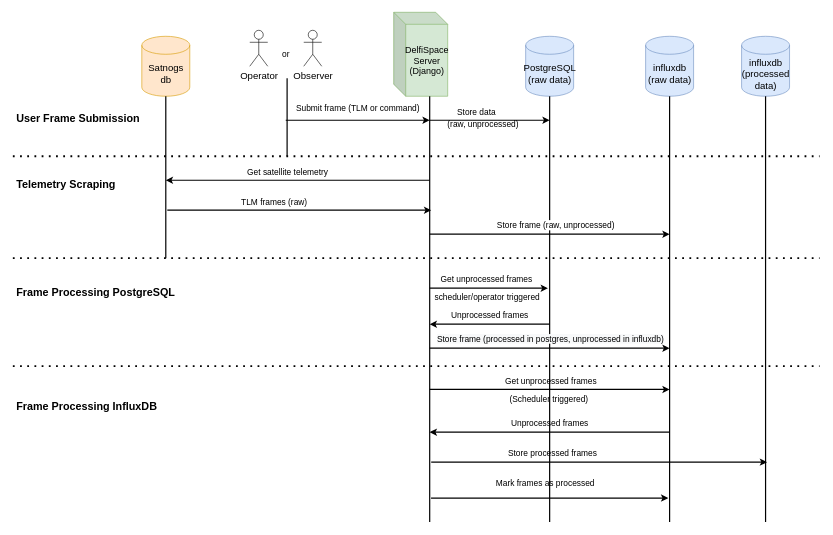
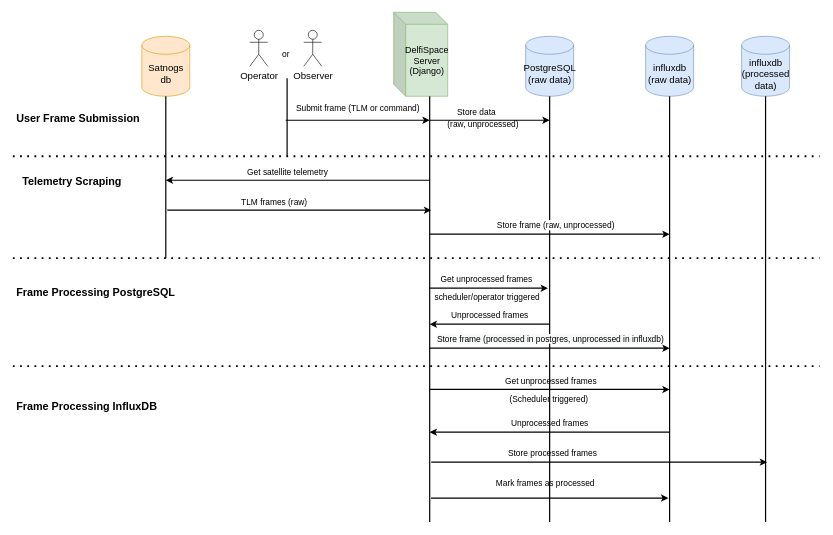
node "Telemetry Scraping": moved (74, 183) -> (80, 180)
